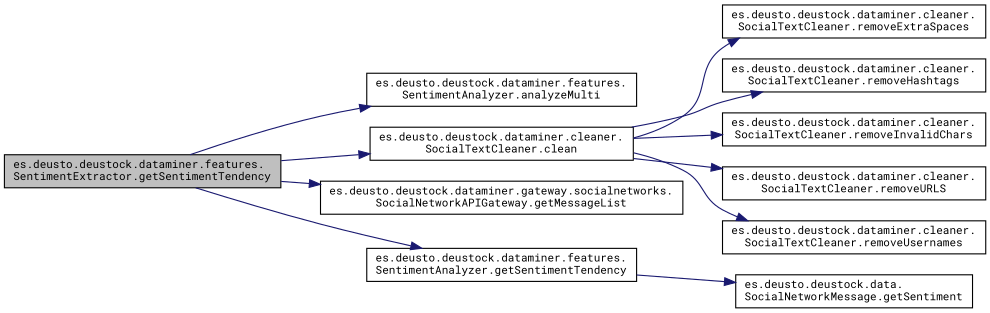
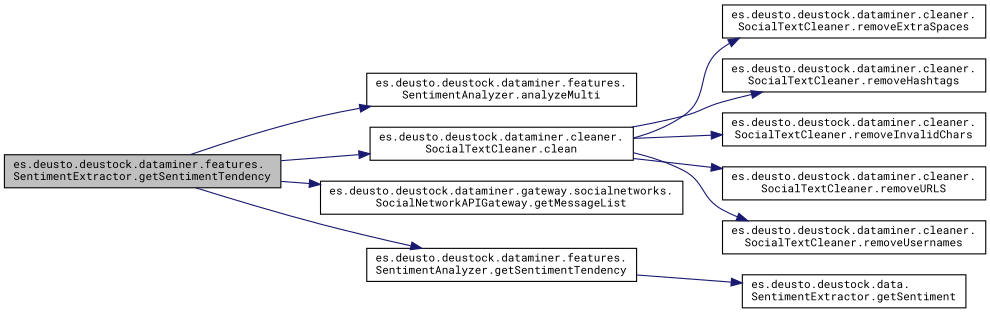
node "es.deusto.deustock.data. SocialNetworkMessage.getSentiment": label "es.deusto.deustock.data. SocialNetworkMessage.getSentiment" -> "es.deusto.deustock.data. SentimentExtractor.getSentiment"
